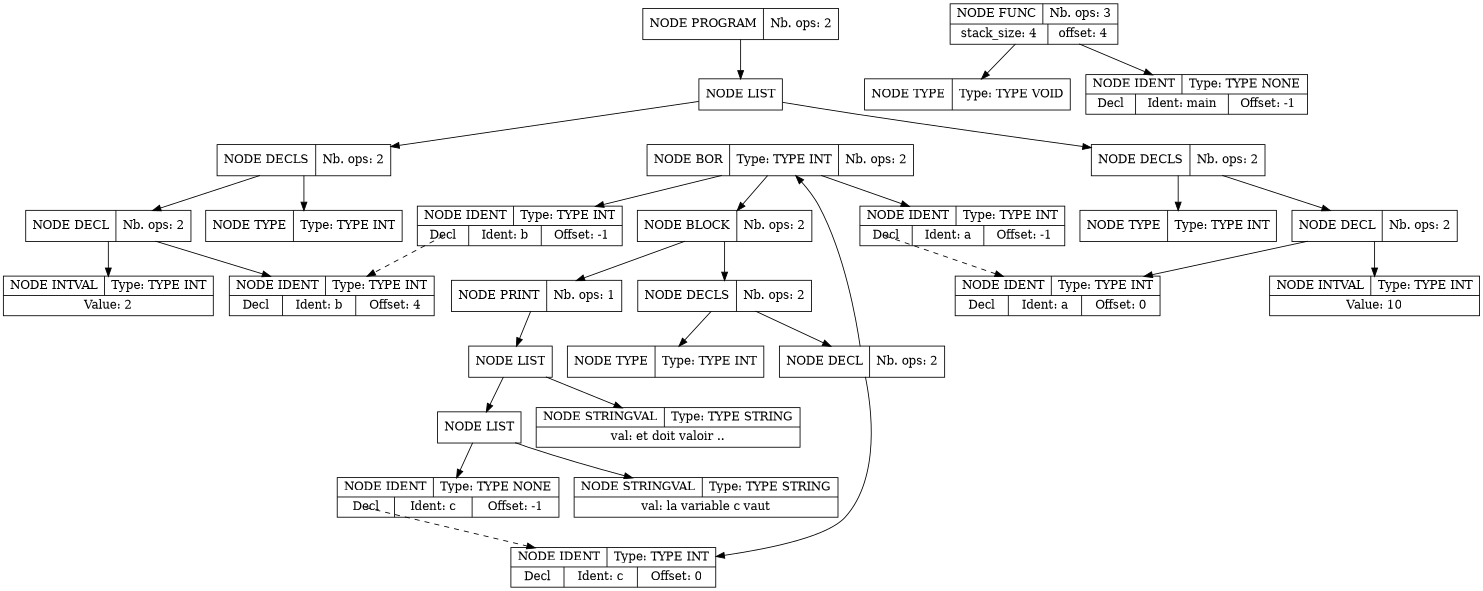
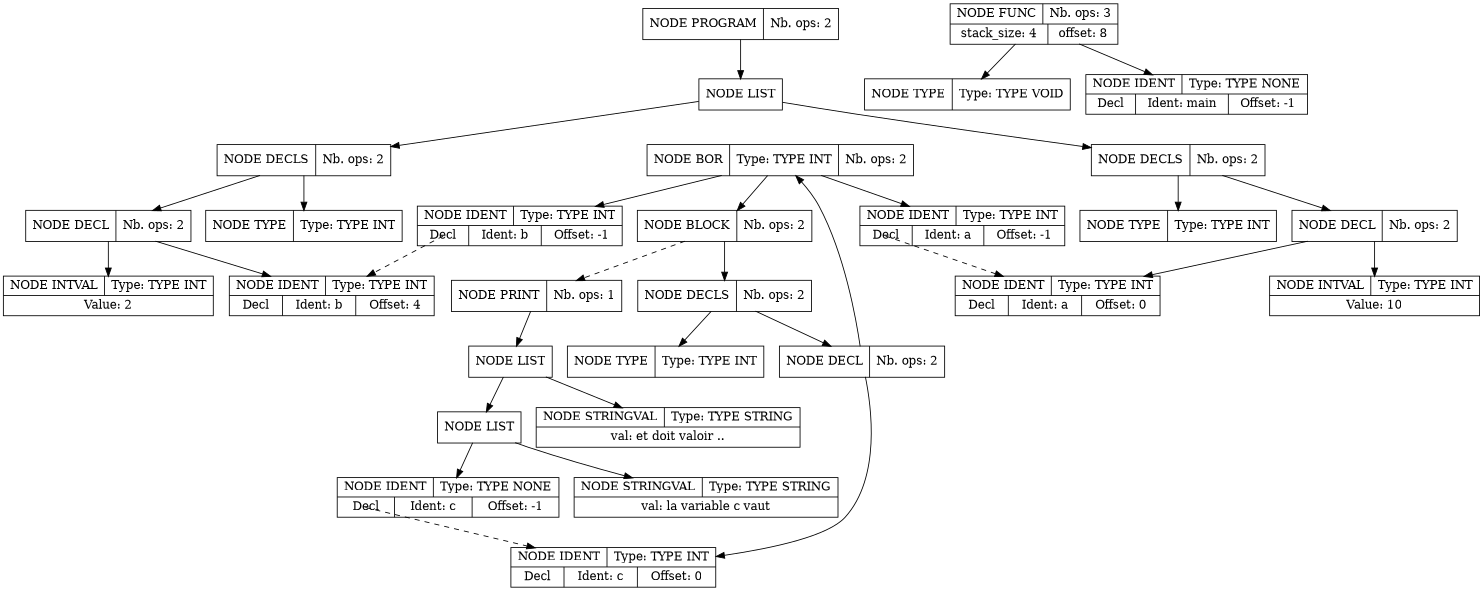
node "NODE FUNC": text "offset: 4" -> "offset: 8"
edge "NODE BLOCK" -> "NODE PRINT": style solid -> dashed
